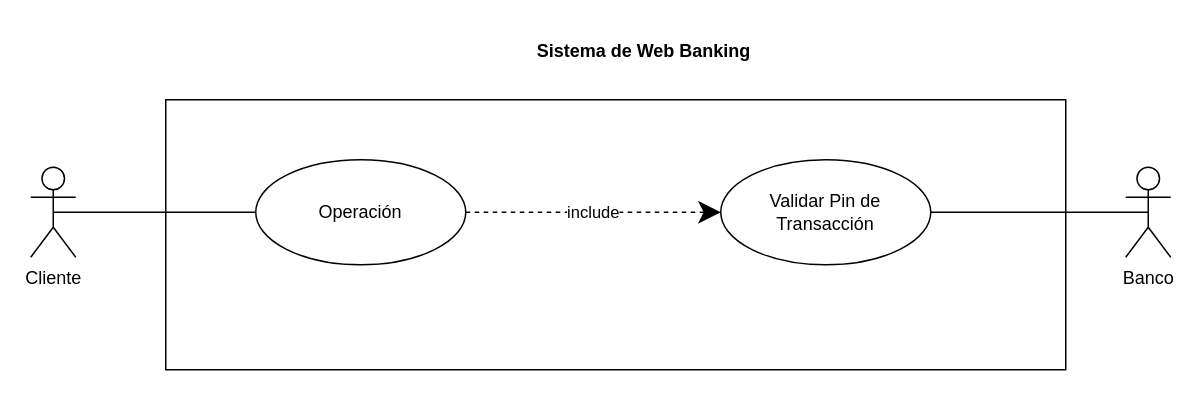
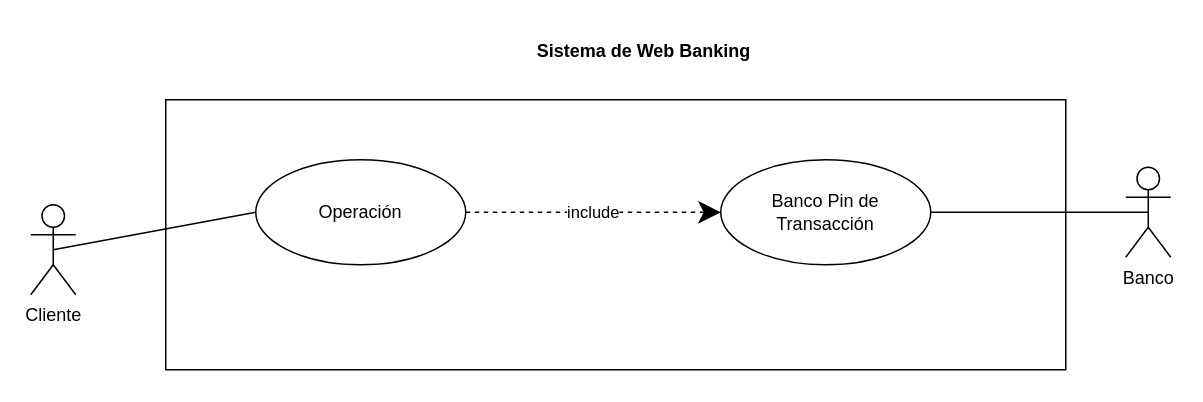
node "Cliente": moved (53, 212) -> (53, 250)
node "Validar Pin de Transacción": label "Validar Pin de Transacción" -> "Banco Pin de Transacción"
